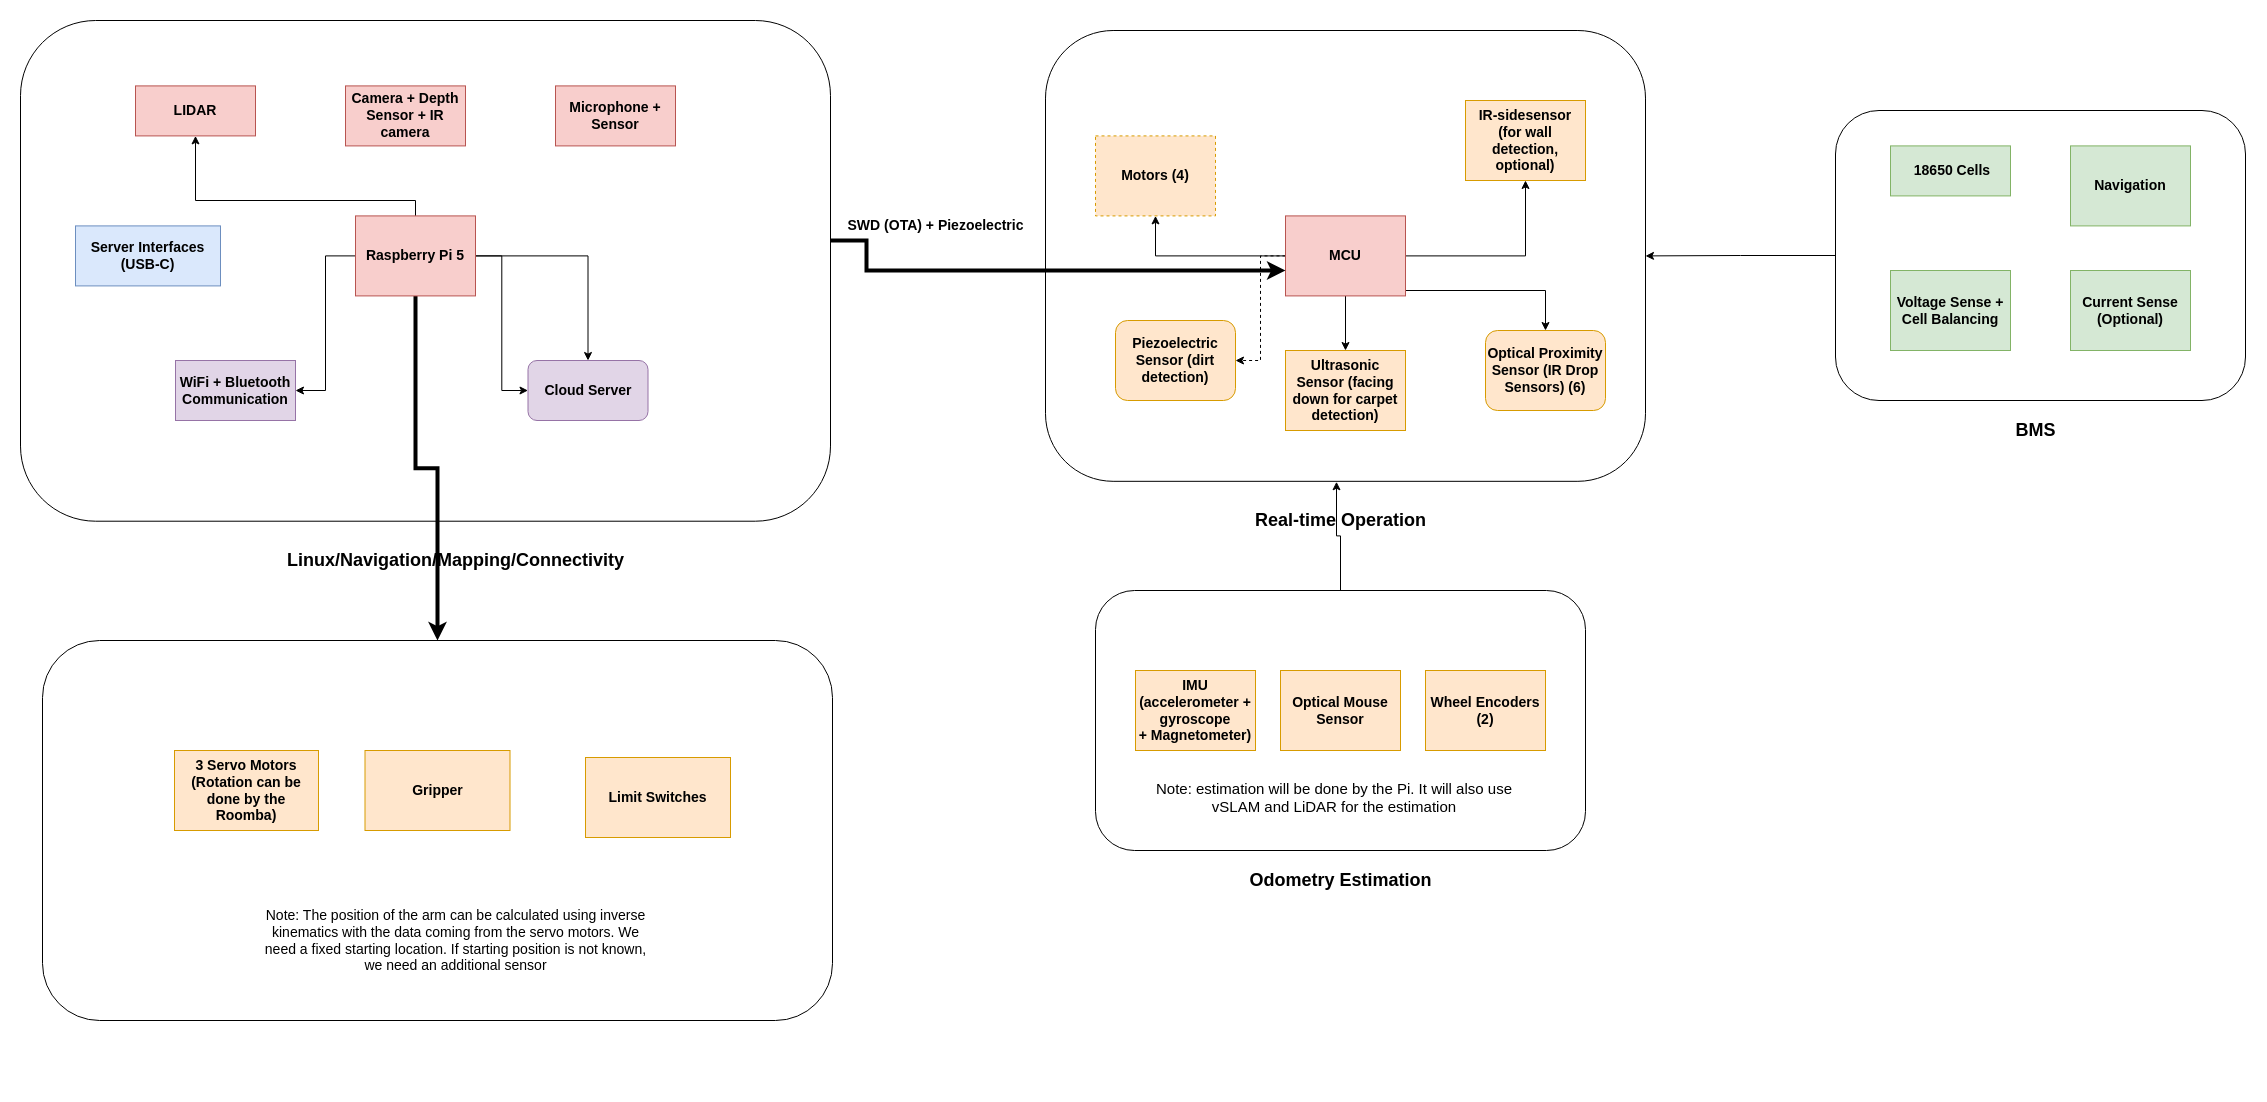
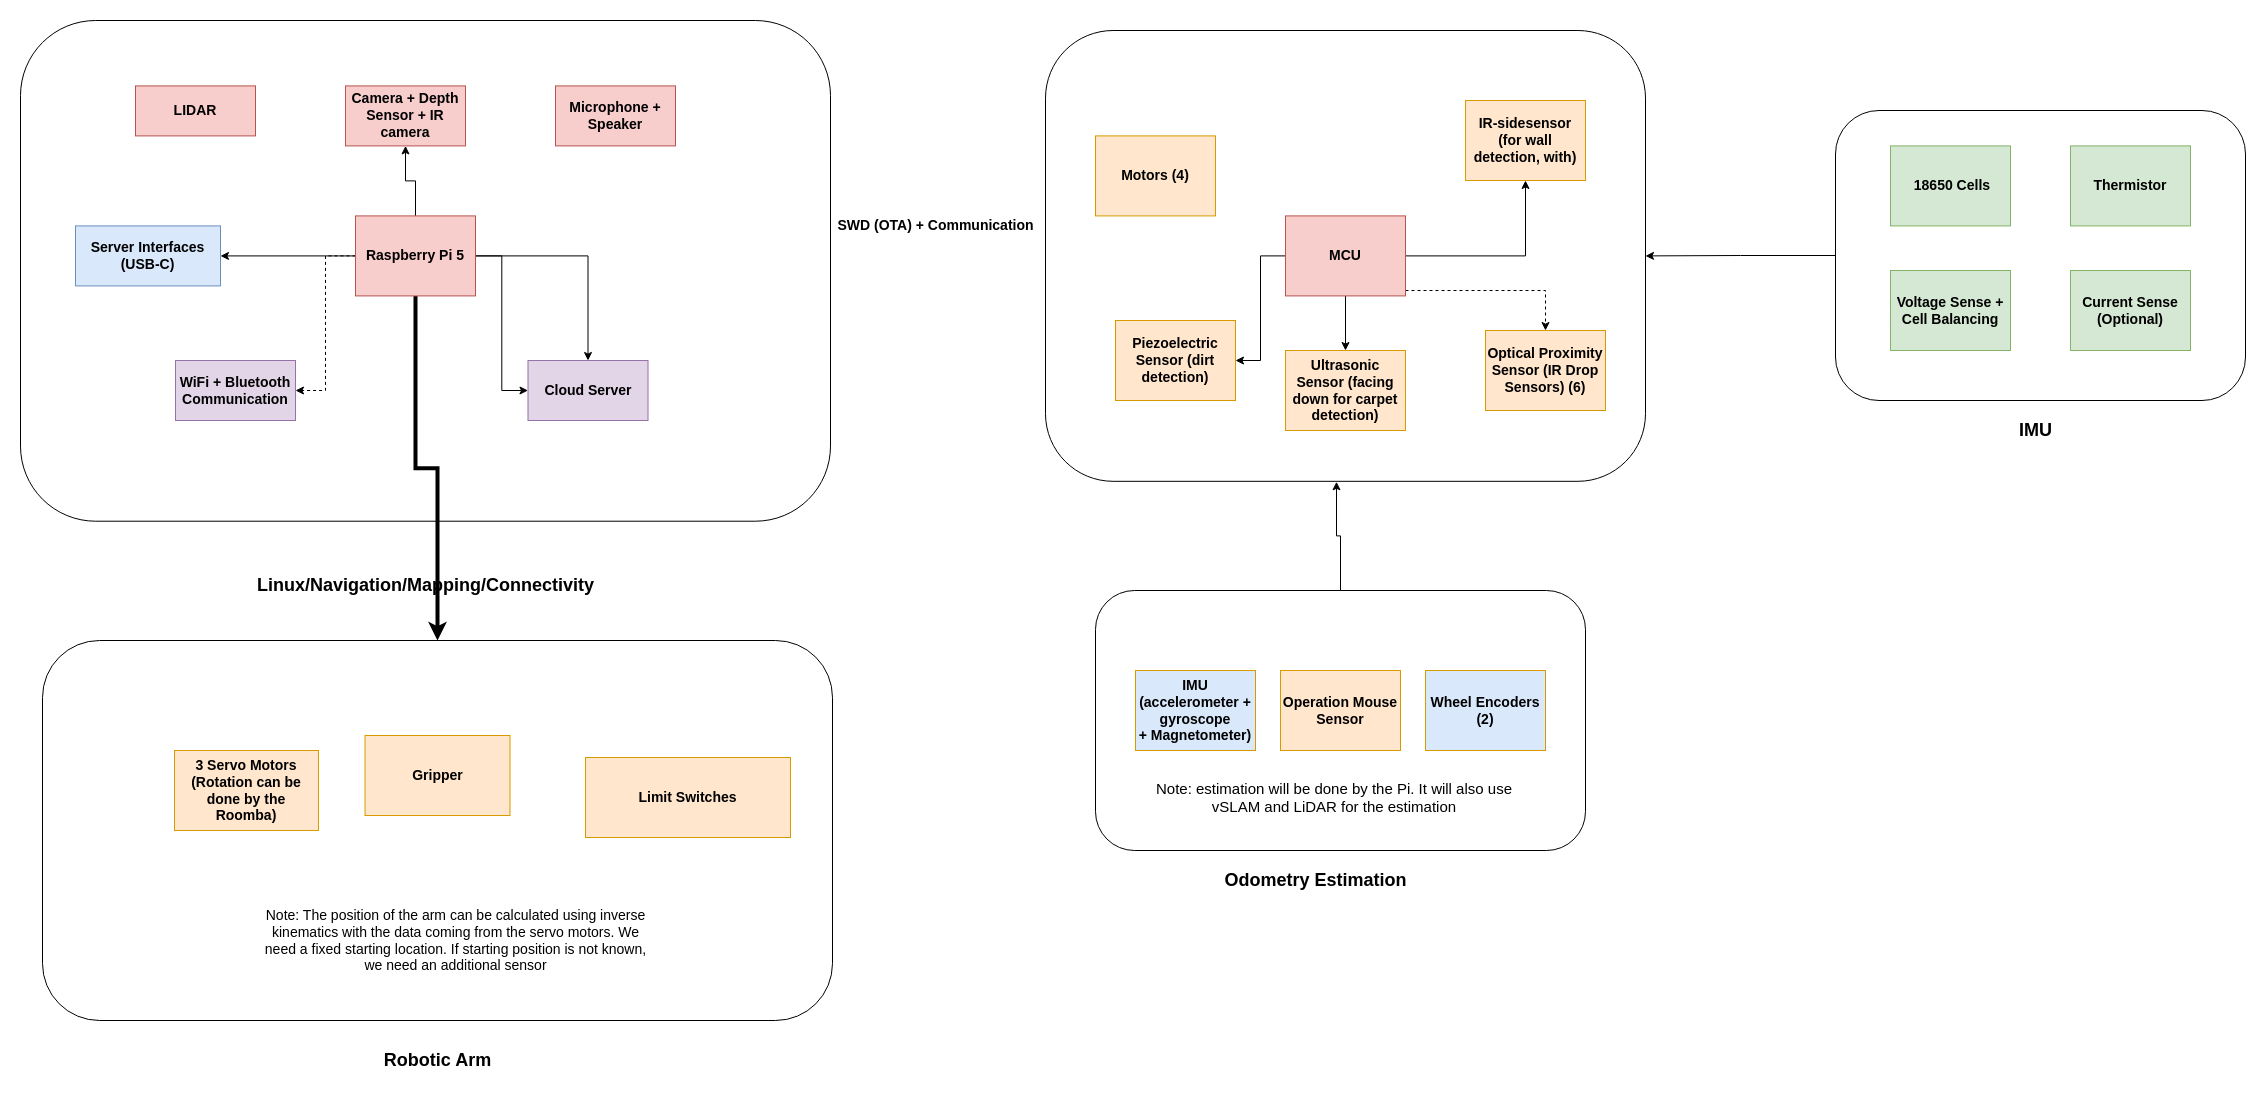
node "Microphone + Sensor": label "Microphone + Sensor" -> "Microphone + Speaker"
node "IR-sidesensor (for wall detection, optional)": label "IR-sidesensor (for wall detection, optional)" -> "IR-sidesensor (for wall detection, with)"
node "18650 Cells": size 120x50 -> 120x80
node "Motors (4)": style dashed -> solid
edge "Raspberry Pi 5" -> "Camera + Depth Sensor + IR camera": added
node "Navigation": label "Navigation" -> "Thermistor"
edge "Raspberry Pi 5" -> "LIDAR": removed
node "SWD (OTA) + Piezoelectric": label "SWD (OTA) + Piezoelectric" -> "SWD (OTA) + Communication"
edge "Raspberry Pi 5" -> "Server Interfaces (USB-C)": added
edge "MCU" -> "Motors (4)": removed
edge "Raspberry Pi 5" -> "MCU": removed
edge "MCU" -> "Optical Proximity Sensor (IR Drop Sensors) (6)": style solid -> dashed
edge "MCU" -> "Piezoelectric Sensor (dirt detection)": style dashed -> solid
edge "Raspberry Pi 5" -> "WiFi + Bluetooth Communication": style solid -> dashed
node "Piezoelectric Sensor (dirt detection)": shape rounded rectangle -> rectangle
node "Optical Proximity Sensor (IR Drop Sensors) (6)": shape rounded rectangle -> rectangle
node "Cloud Server": shape rounded rectangle -> rectangle
node "BMS": label "BMS" -> "IMU"
node "Real-time Operation": removed
node "Linux/Navigation/Mapping/Connectivity": moved (455, 561) -> (425, 586)
node "IMU (accelerometer + gyroscope + Magnetometer)": fillcolor #ffe6cc -> #dae8fc
node "Optical Mouse Sensor": label "Optical Mouse Sensor" -> "Operation Mouse Sensor"
node "Wheel Encoders (2)": fillcolor #ffe6cc -> #dae8fc
node "Gripper": moved (438, 791) -> (438, 776)
node "Limit Switches": size 145x80 -> 205x80
node "Odometry Estimation": moved (1341, 881) -> (1316, 881)
node "Robotic Arm": added
